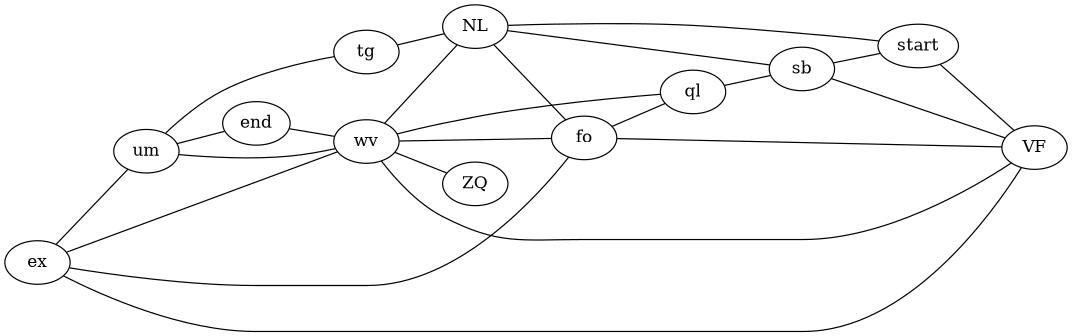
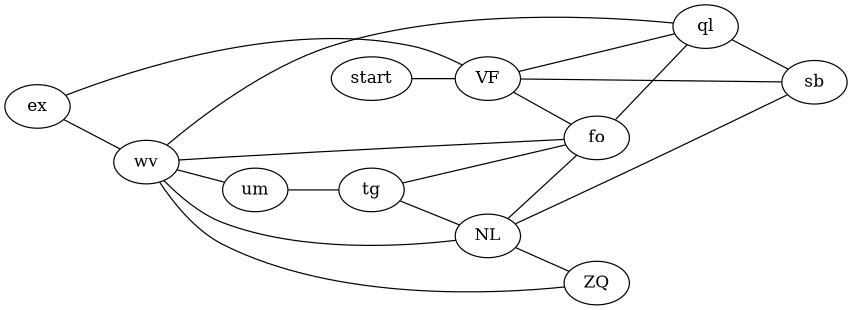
edge "NL" -- "start": now "NL" -- "ZQ"
edge "start" -- "sb": removed
node "end": removed
edge "um" -- "ex": removed
edge "wv" -- "VF": now "ql" -- "VF"
edge "fo" -- "ex": now "fo" -- "tg"
